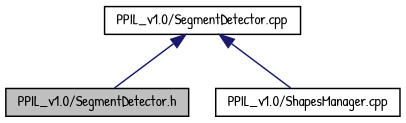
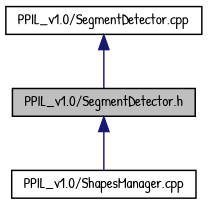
edge "PPIL_v1.0/ShapesManager.cpp" -> "PPIL_v1.0/SegmentDetector.cpp": now "PPIL_v1.0/ShapesManager.cpp" -> "PPIL_v1.0/SegmentDetector.h"
